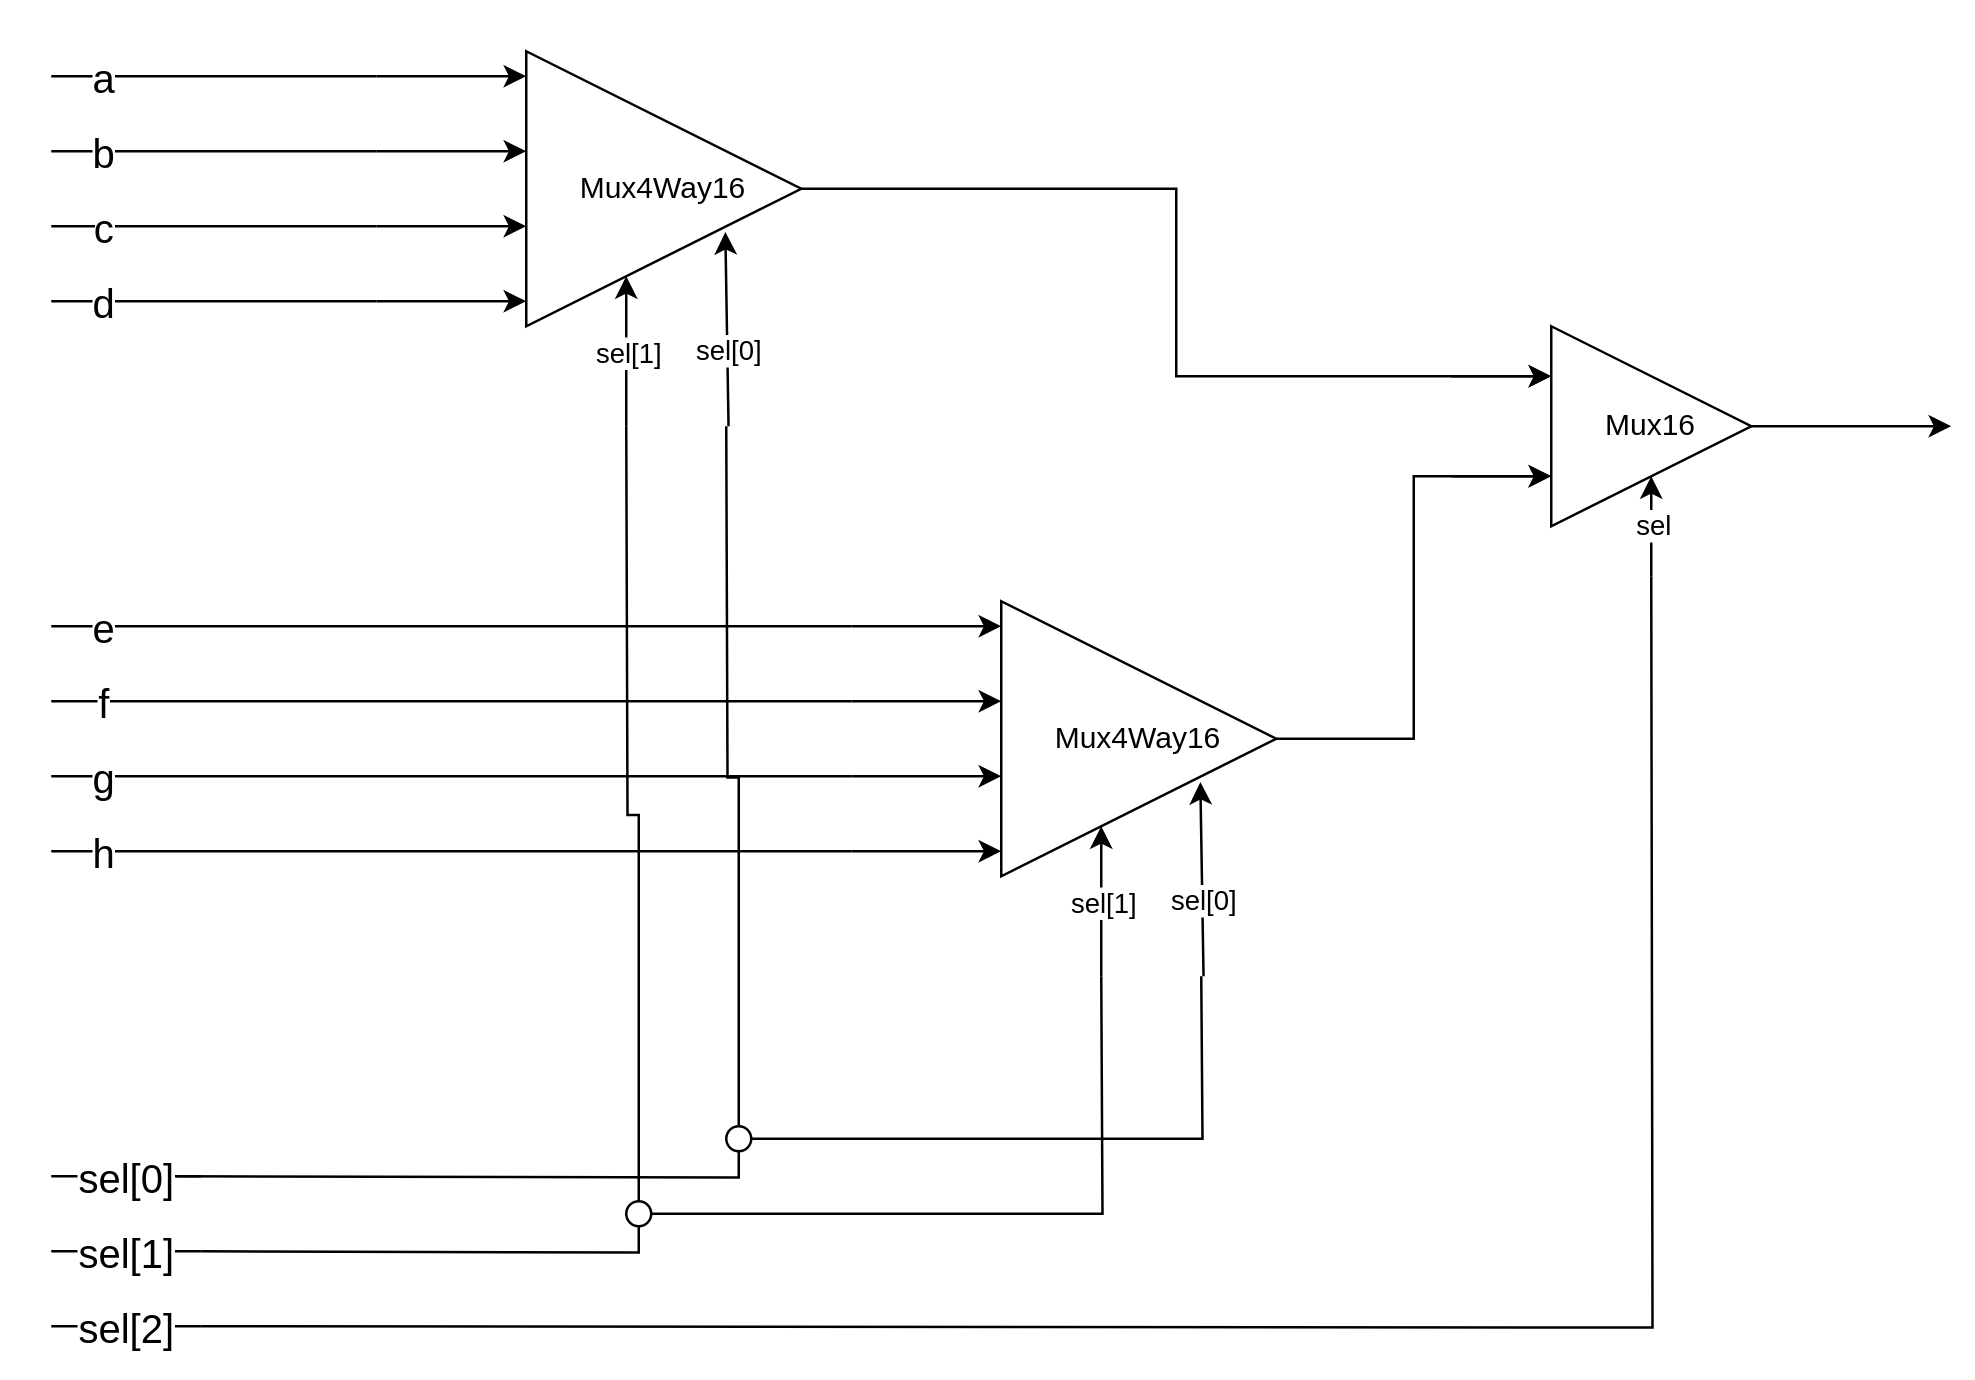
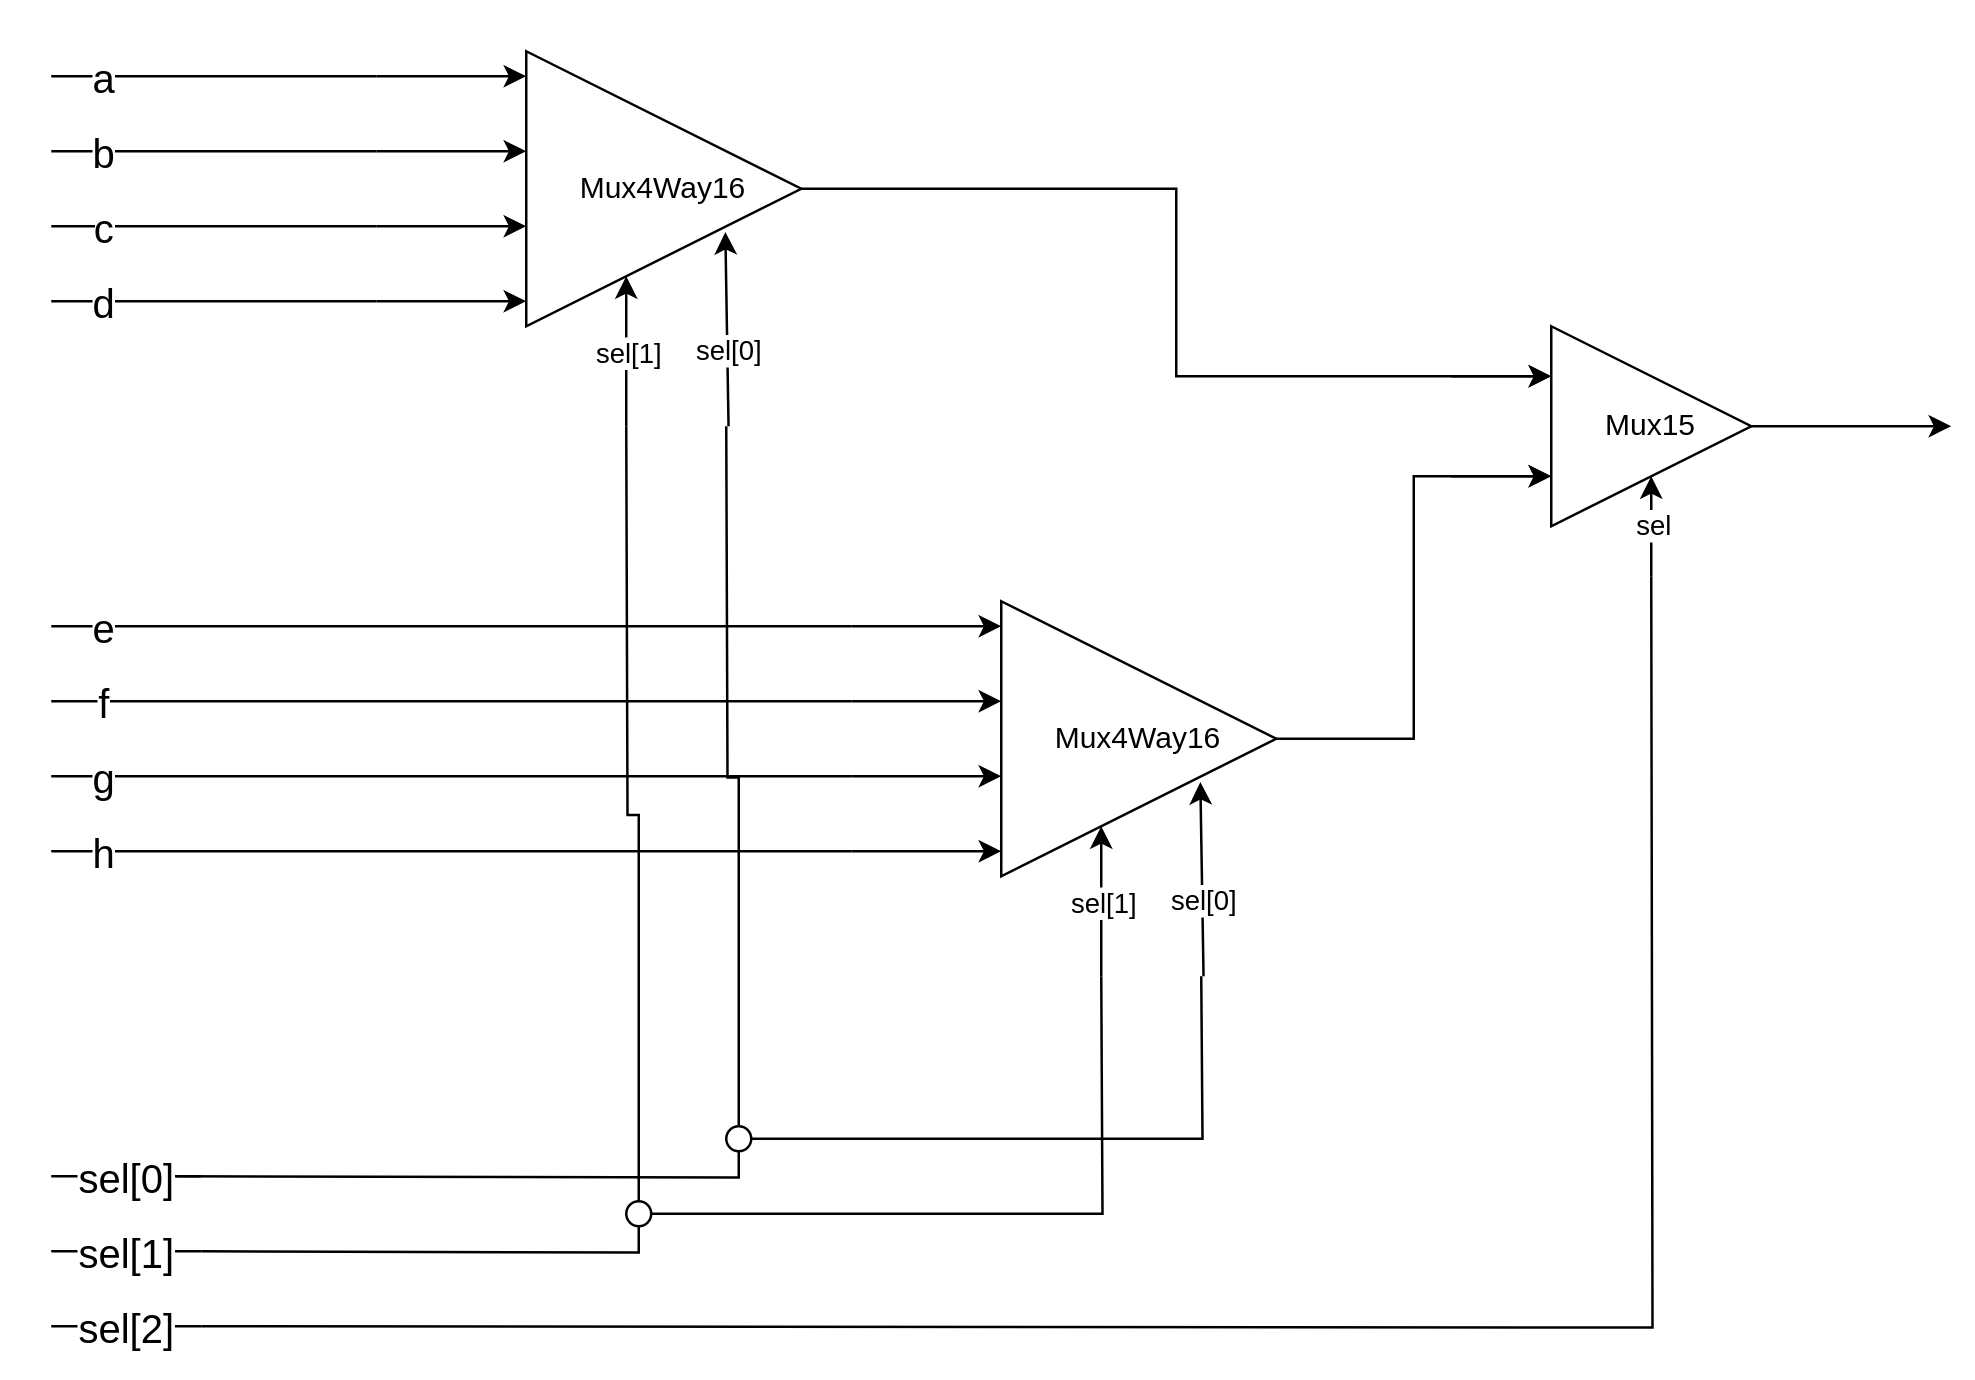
node "Mux16": label "Mux16" -> "Mux15"
